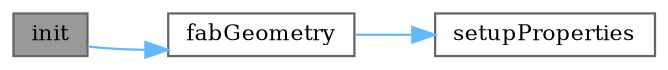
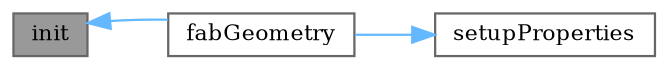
edge "init" -> "fabGeometry": reversed
